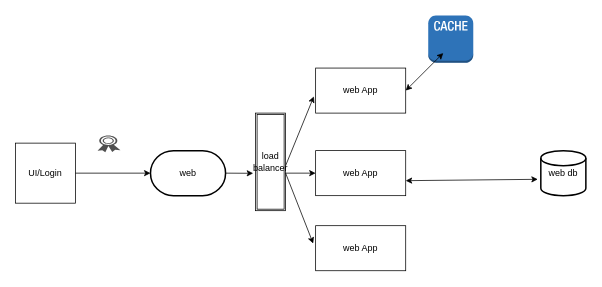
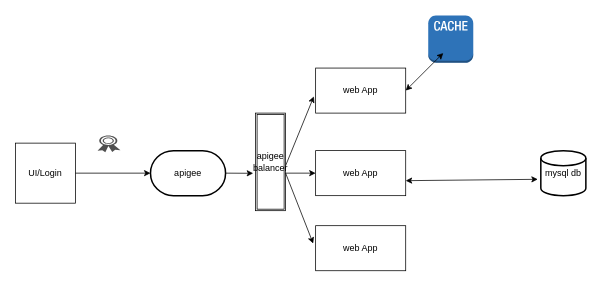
node "load balancer": label "load balancer" -> "apigee balancer"
node "web": label "web" -> "apigee"
node "web db": label "web db" -> "mysql db"
